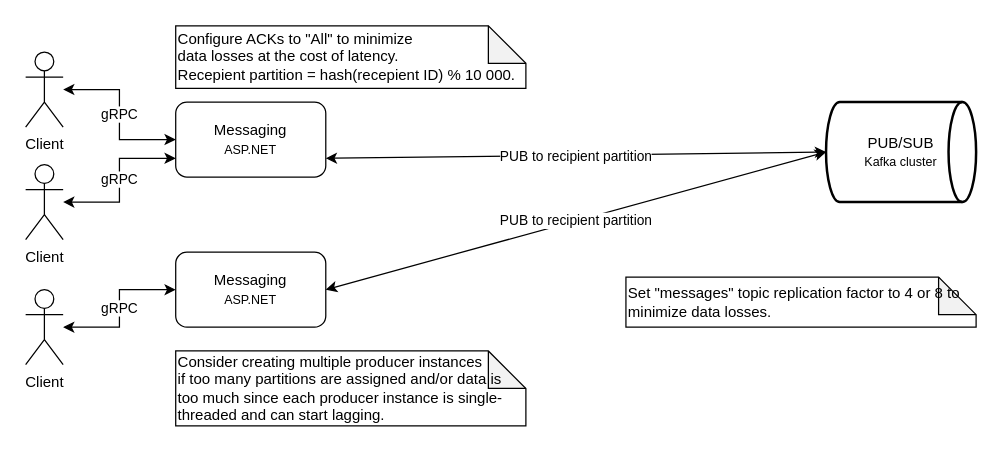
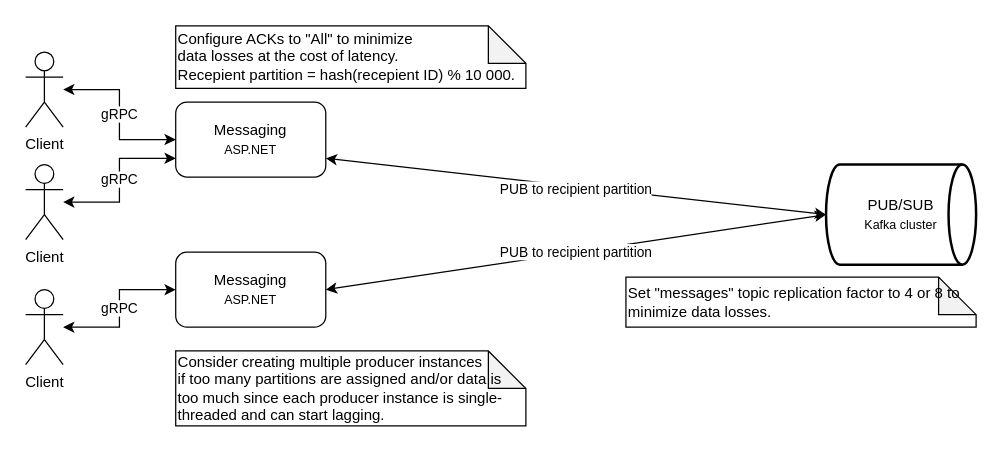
node "PUB/SUB Kafka cluster": moved (901, 152) -> (901, 214)
